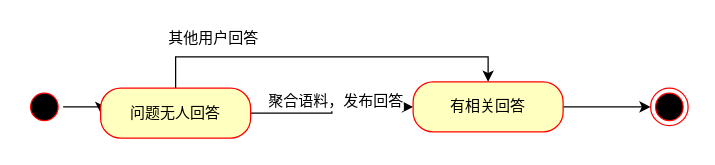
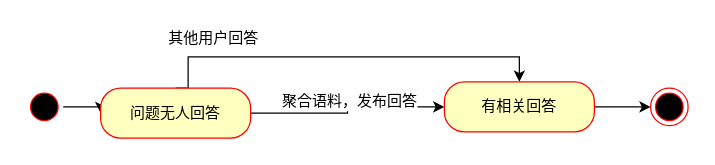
node "有相关回答": moved (488, 107) -> (519, 107)
